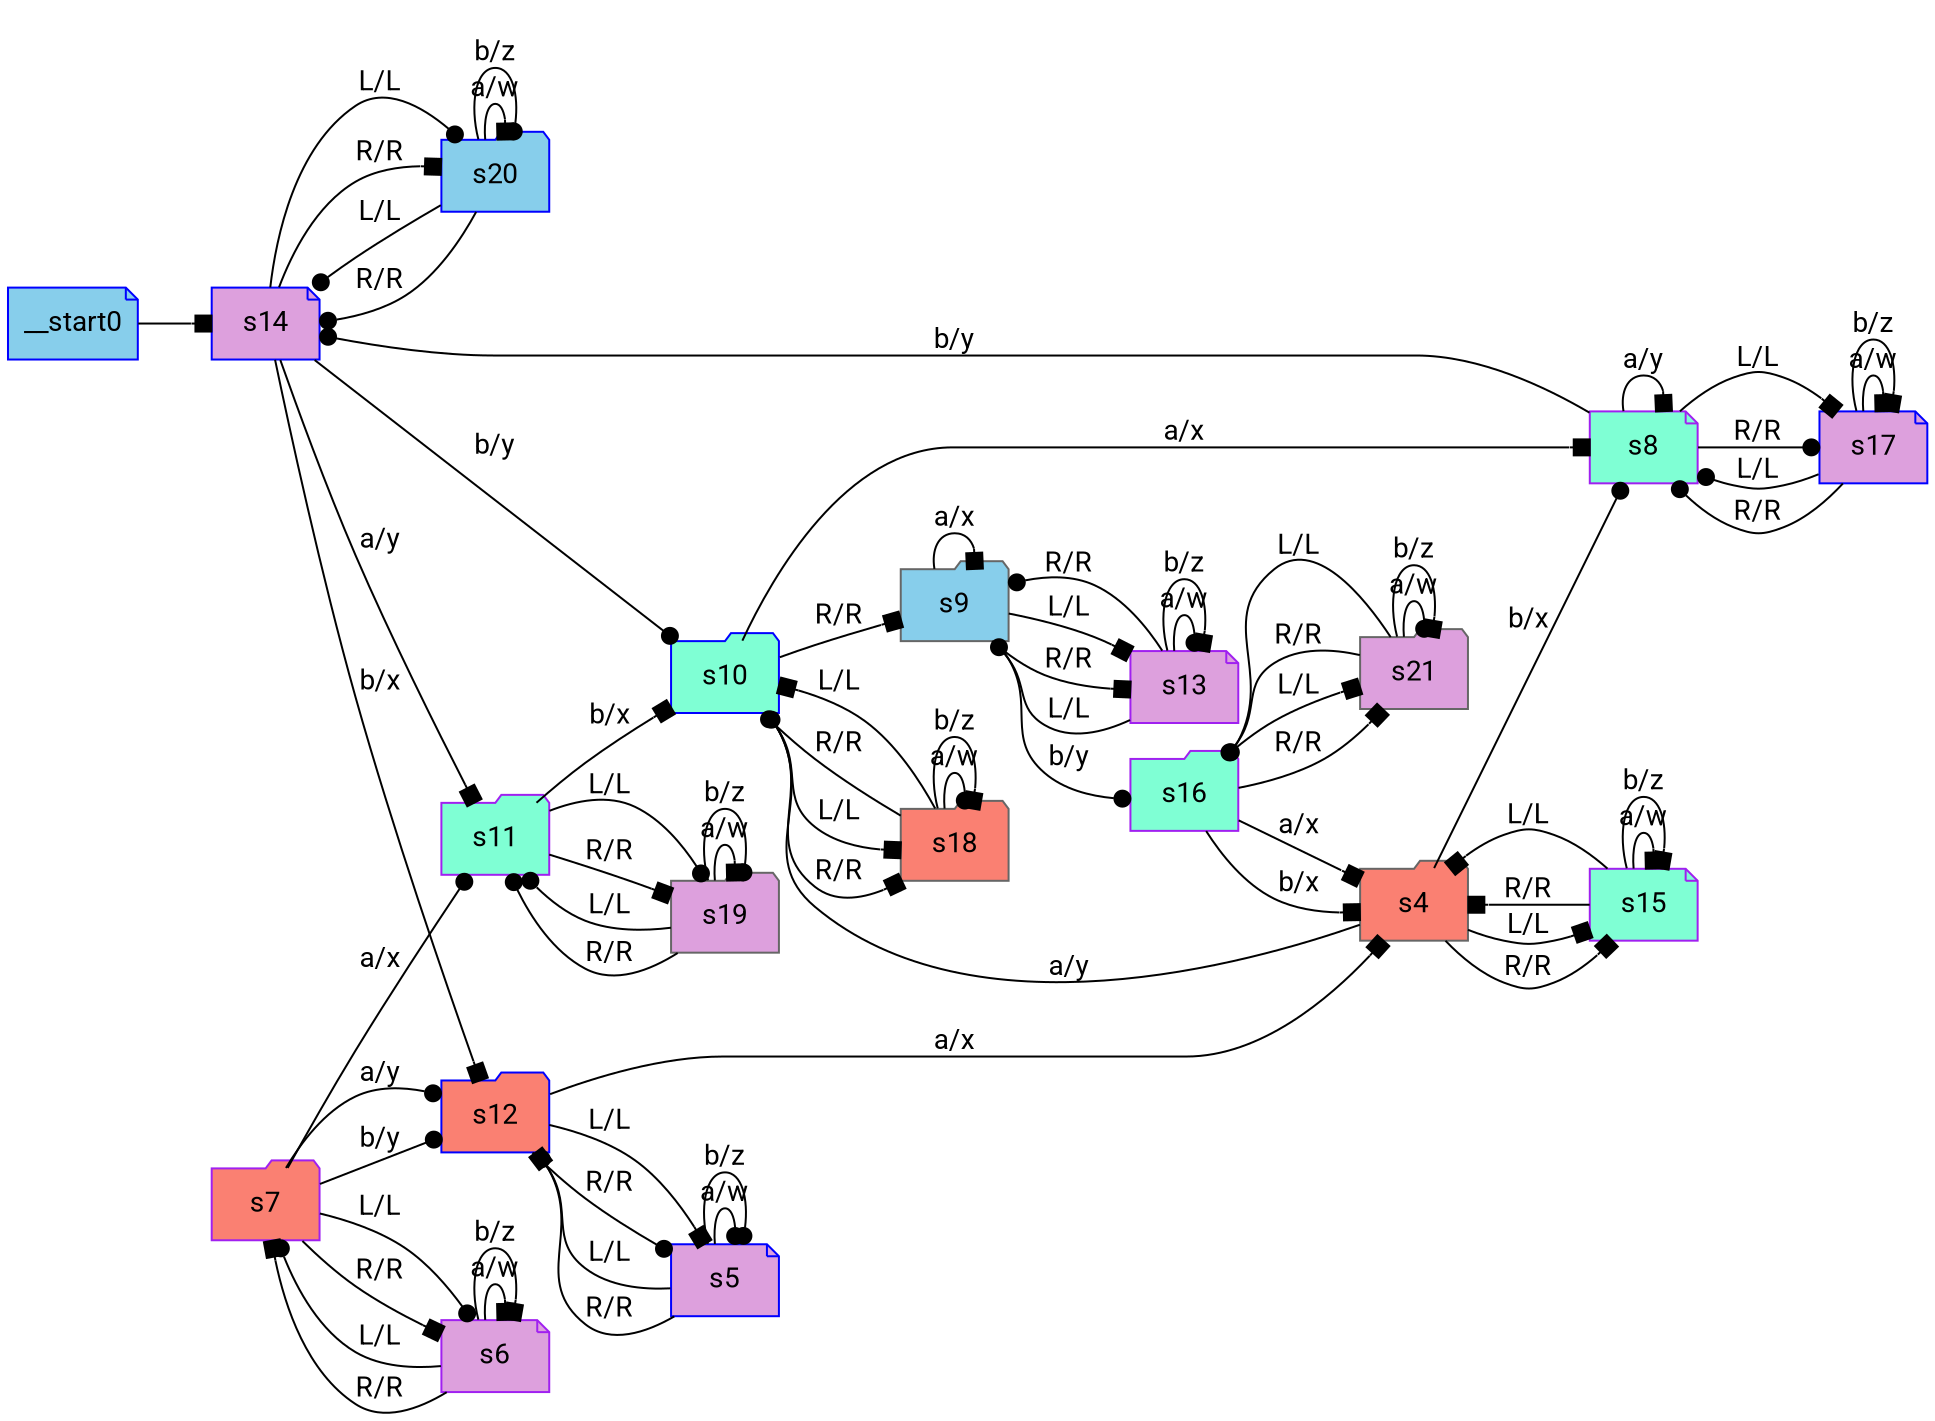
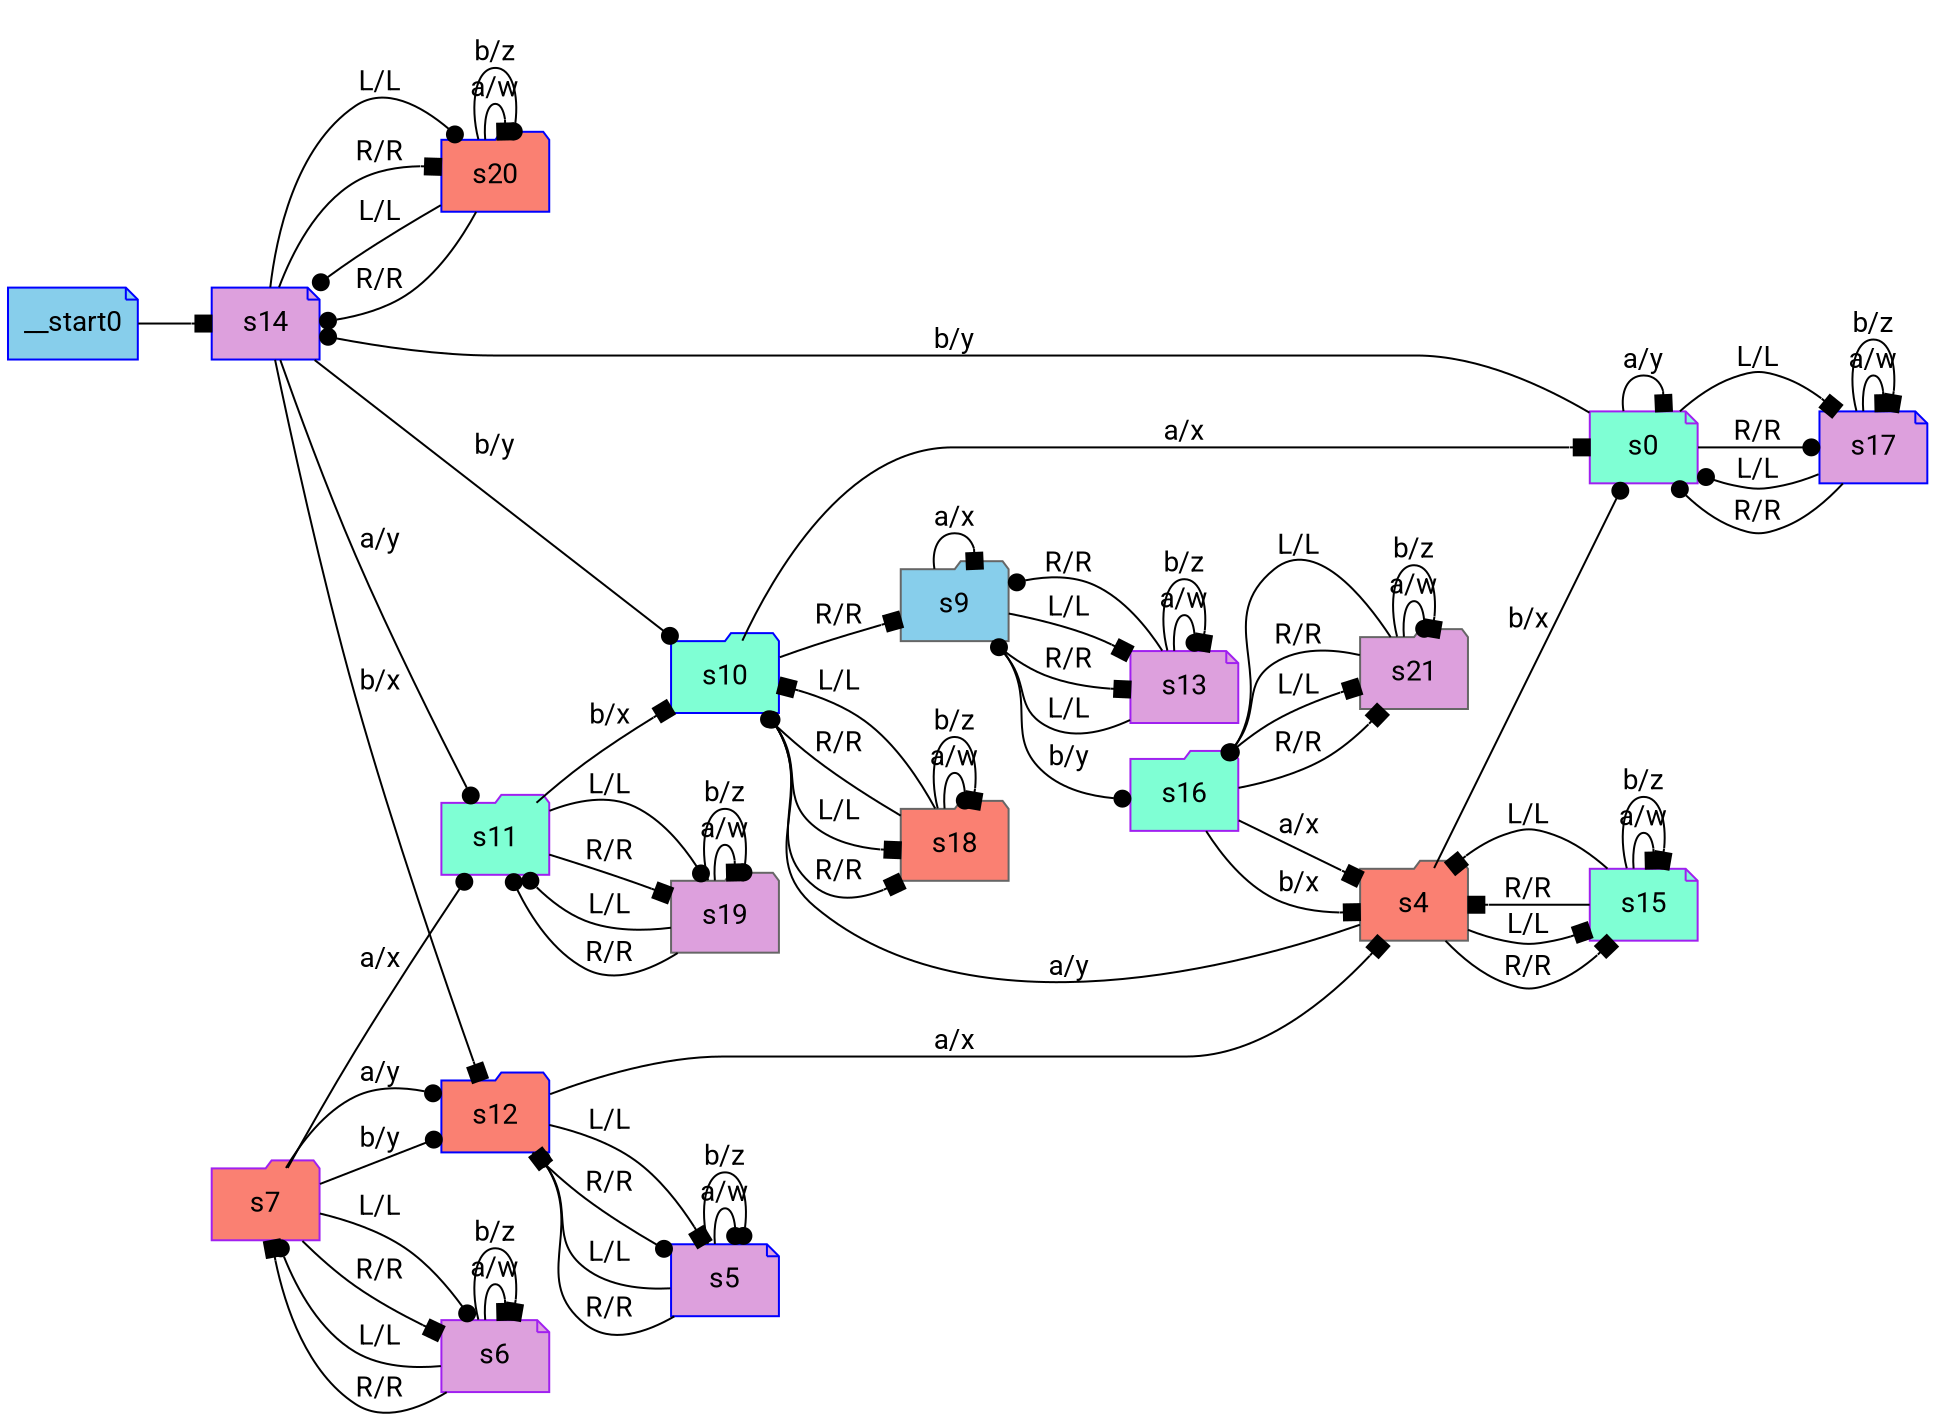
node "s20": fillcolor skyblue -> salmon
node "s8": label "s8" -> "s0"
edge "s14" -> "s11": arrowhead box -> dot
